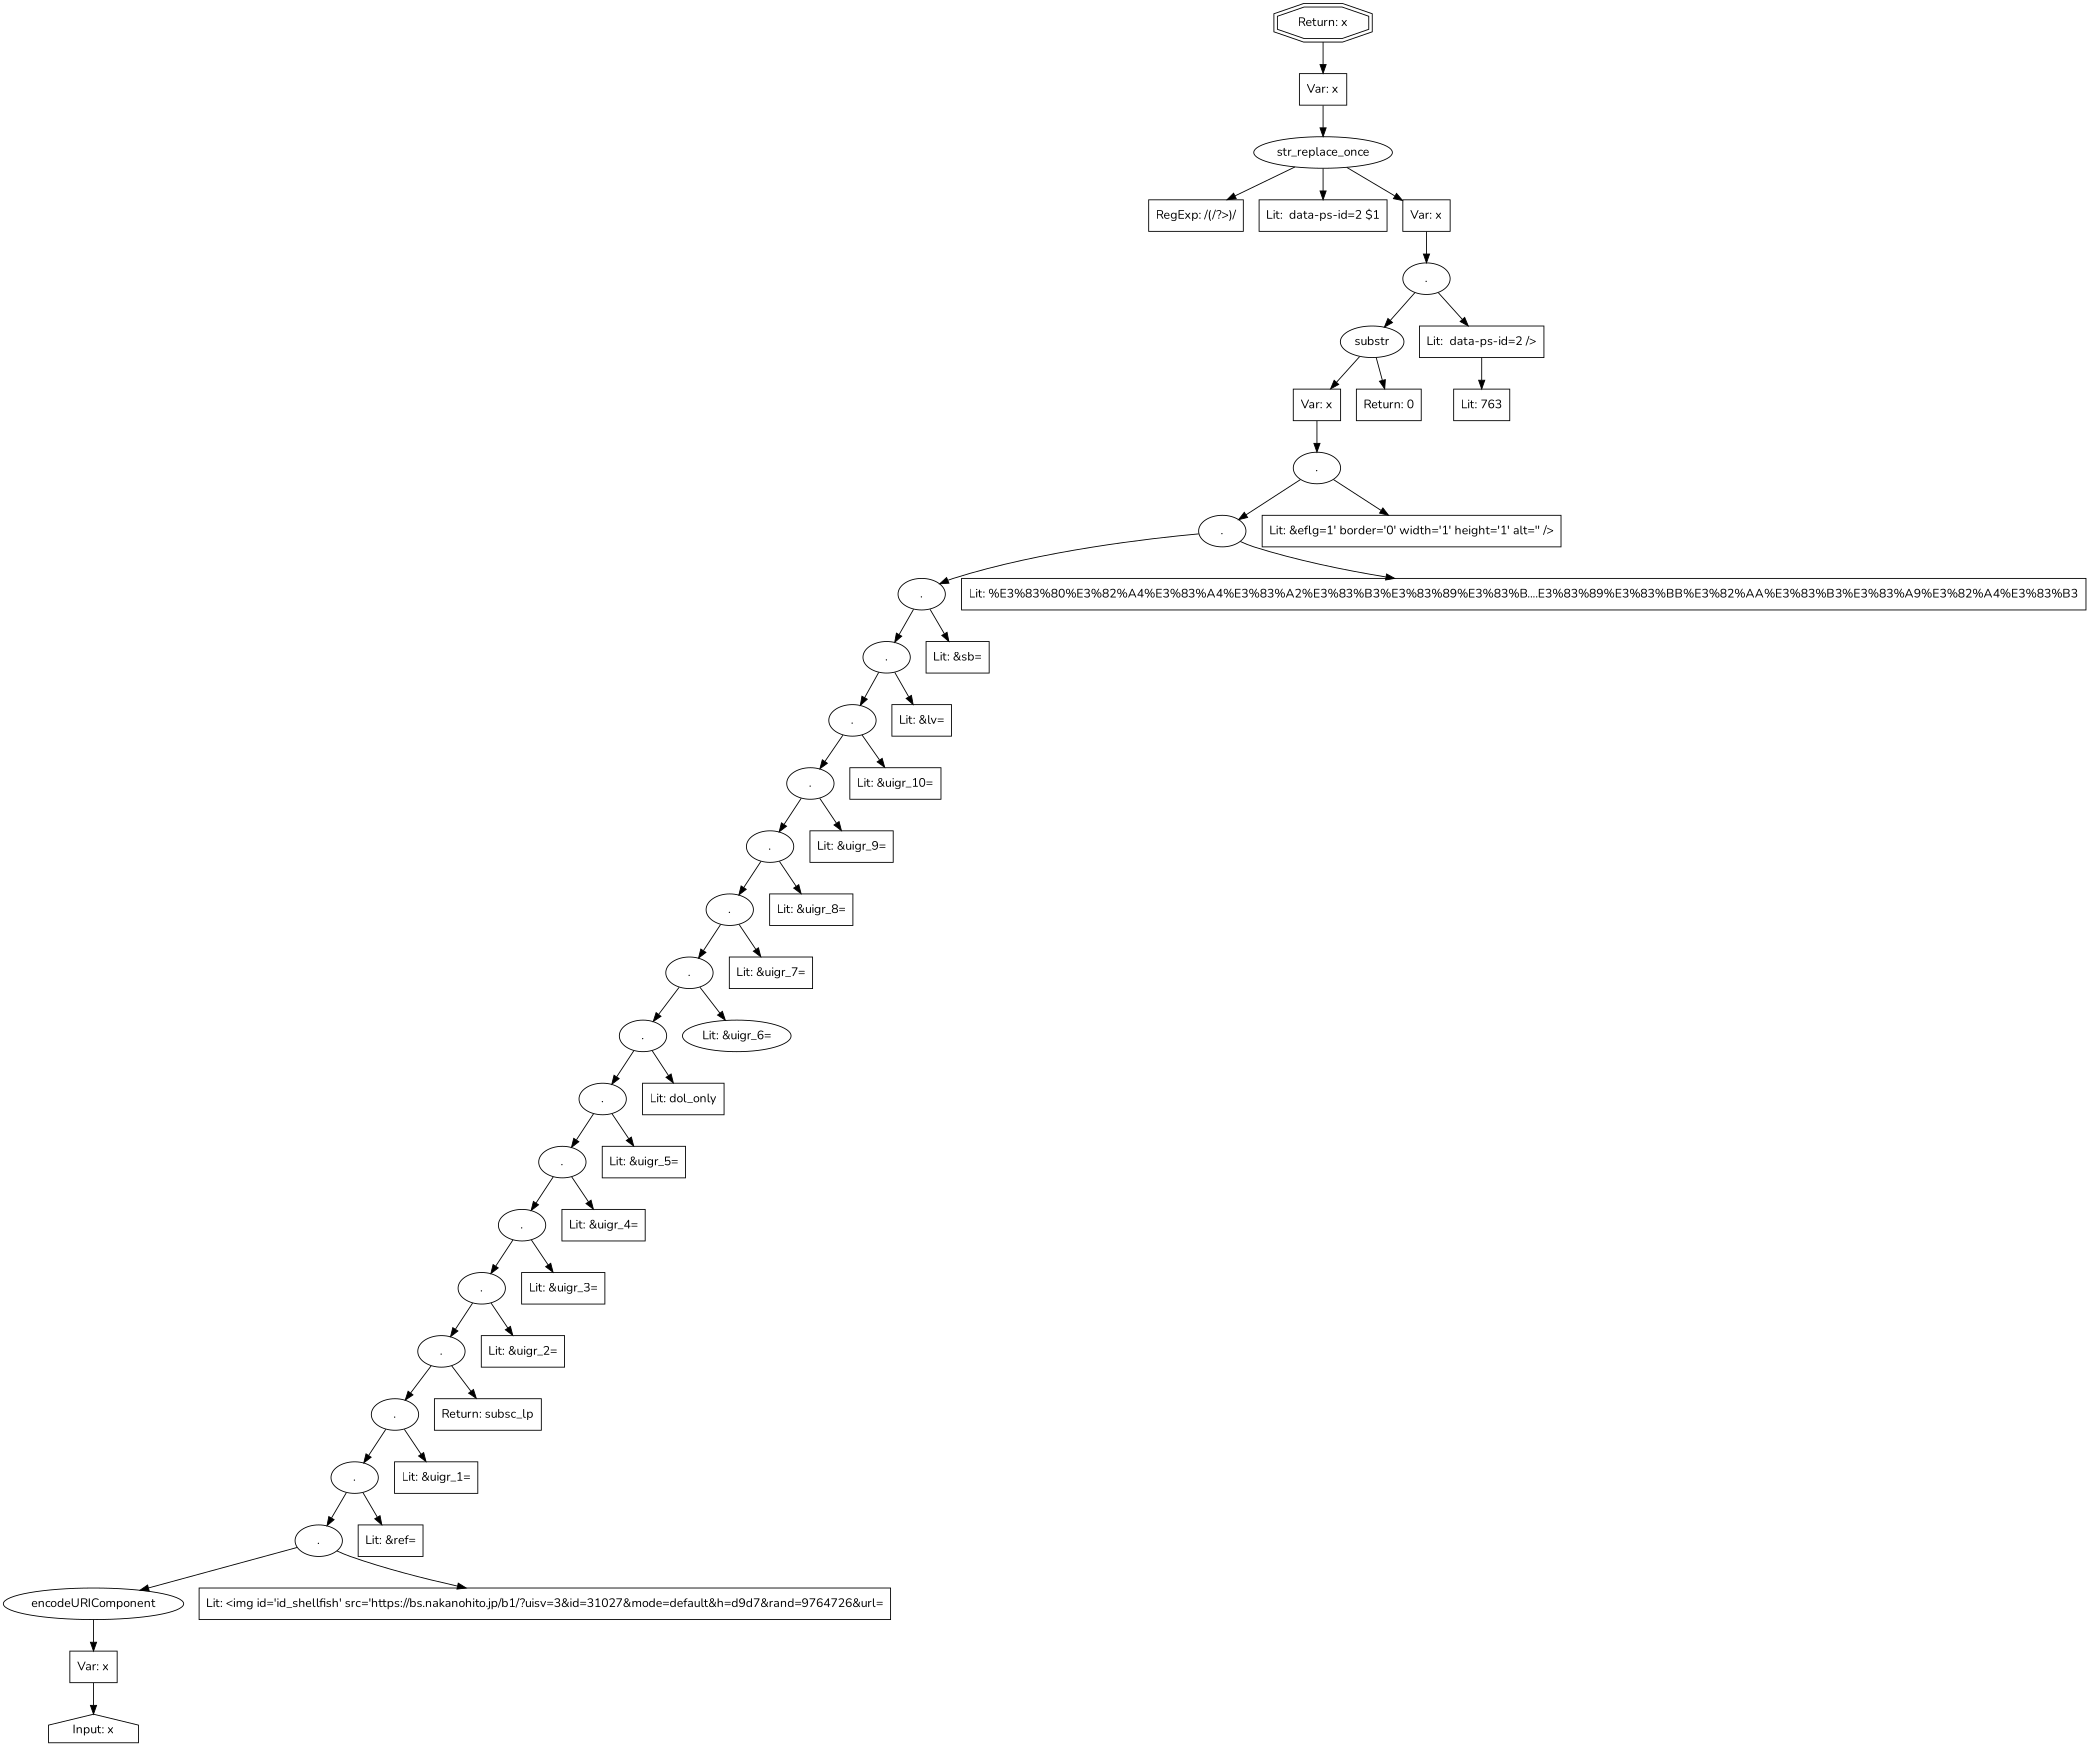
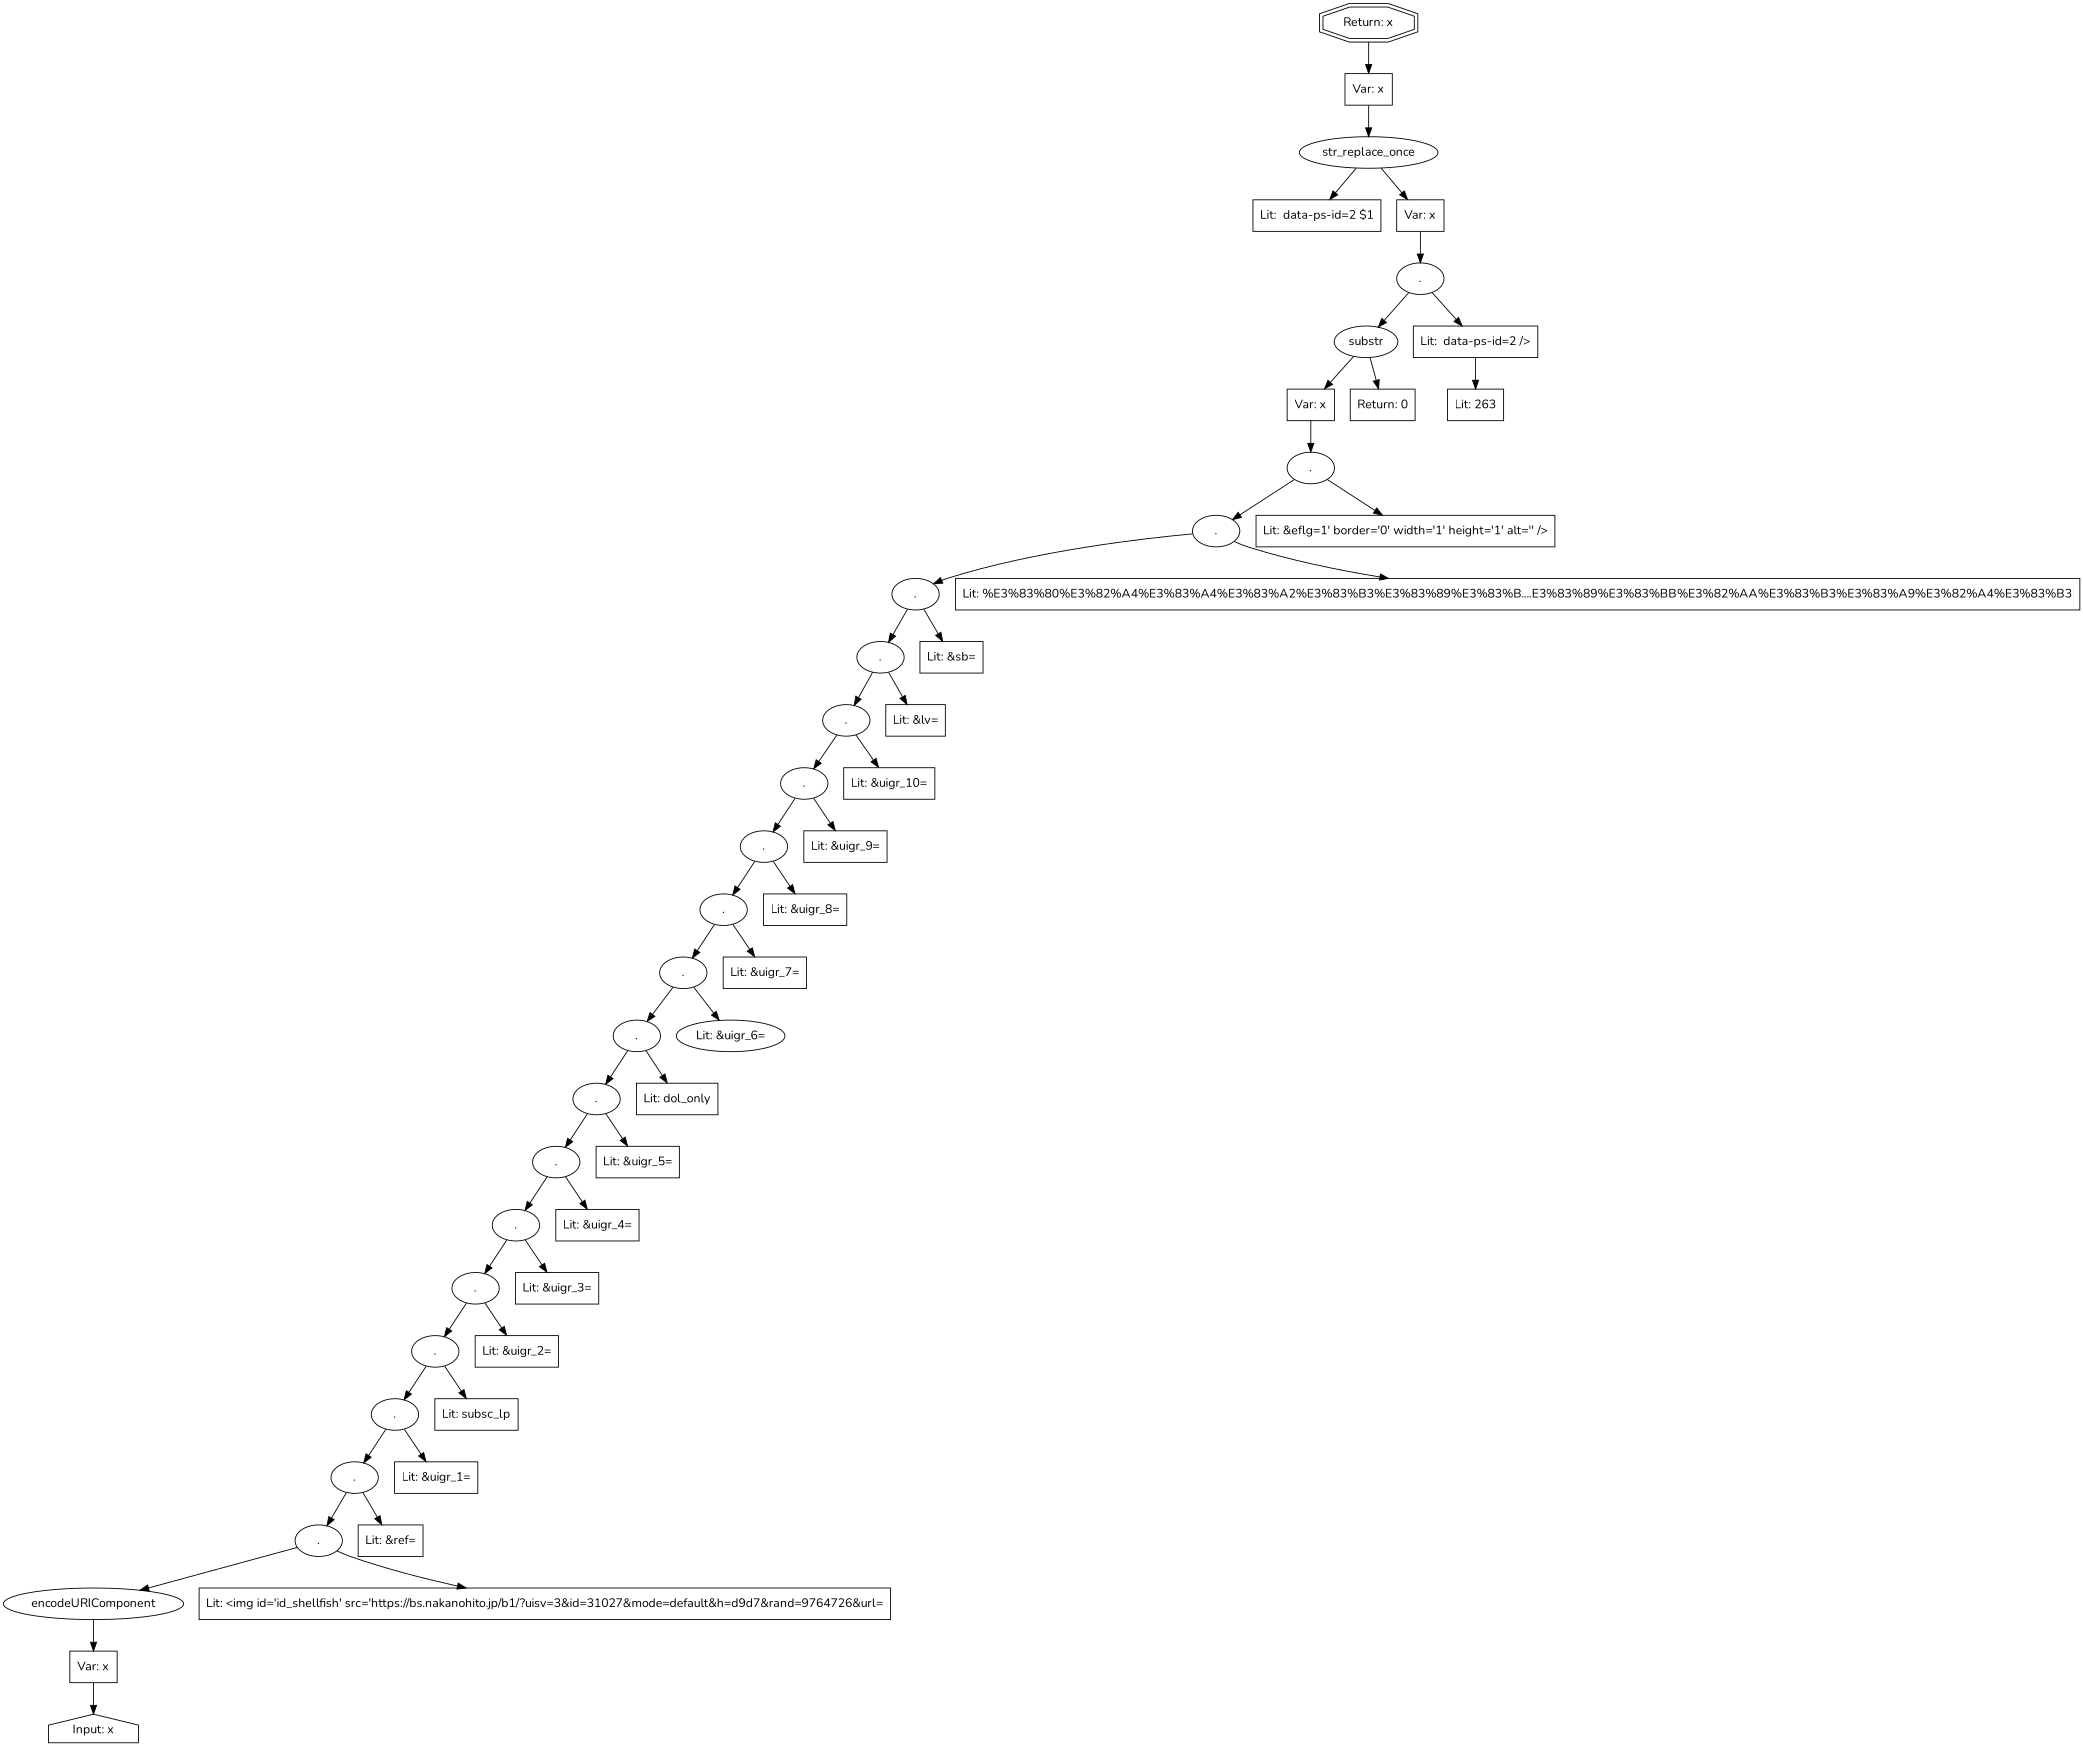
node "RegExp: /(/?>)/": removed
node "Lit: 763": label "Lit: 763" -> "Lit: 263"
node "Return: subsc_lp": label "Return: subsc_lp" -> "Lit: subsc_lp"
